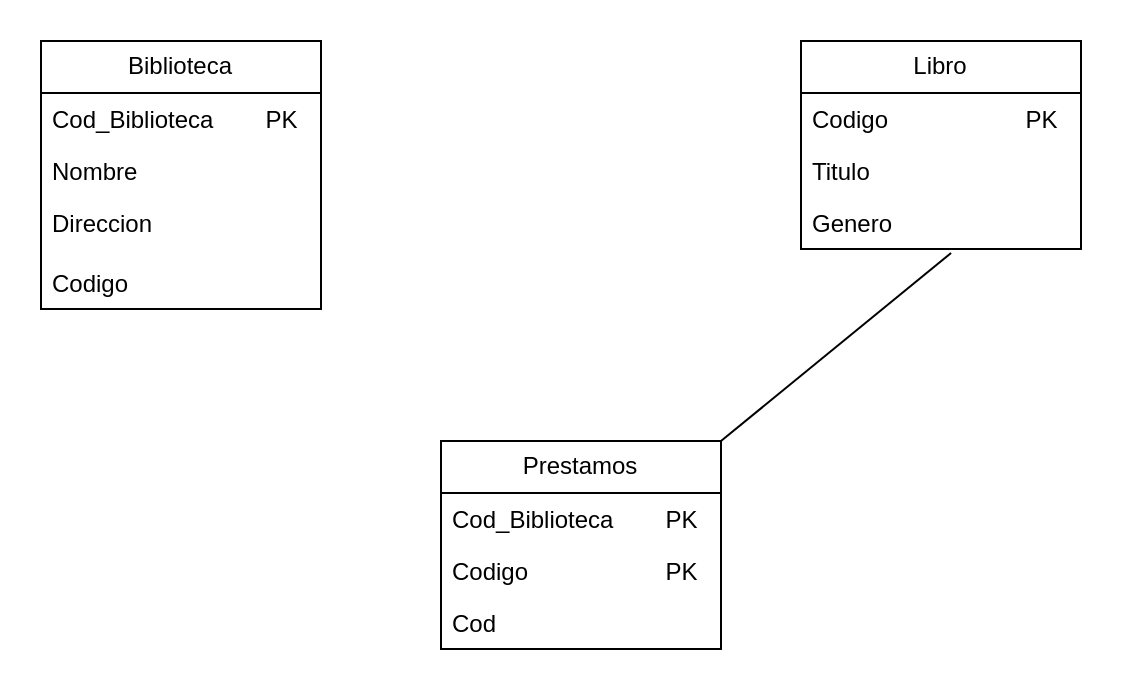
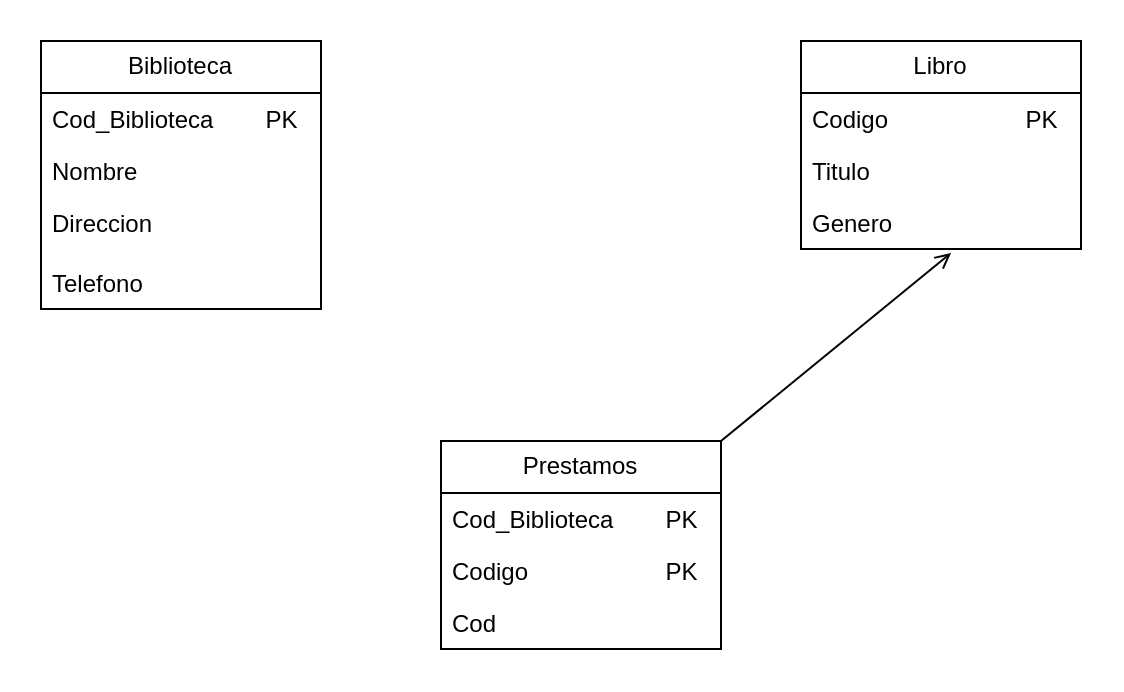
edge "Genero" -- "Prestamos": arrowhead none -> open
node "Codigo": label "Codigo" -> "Telefono"
